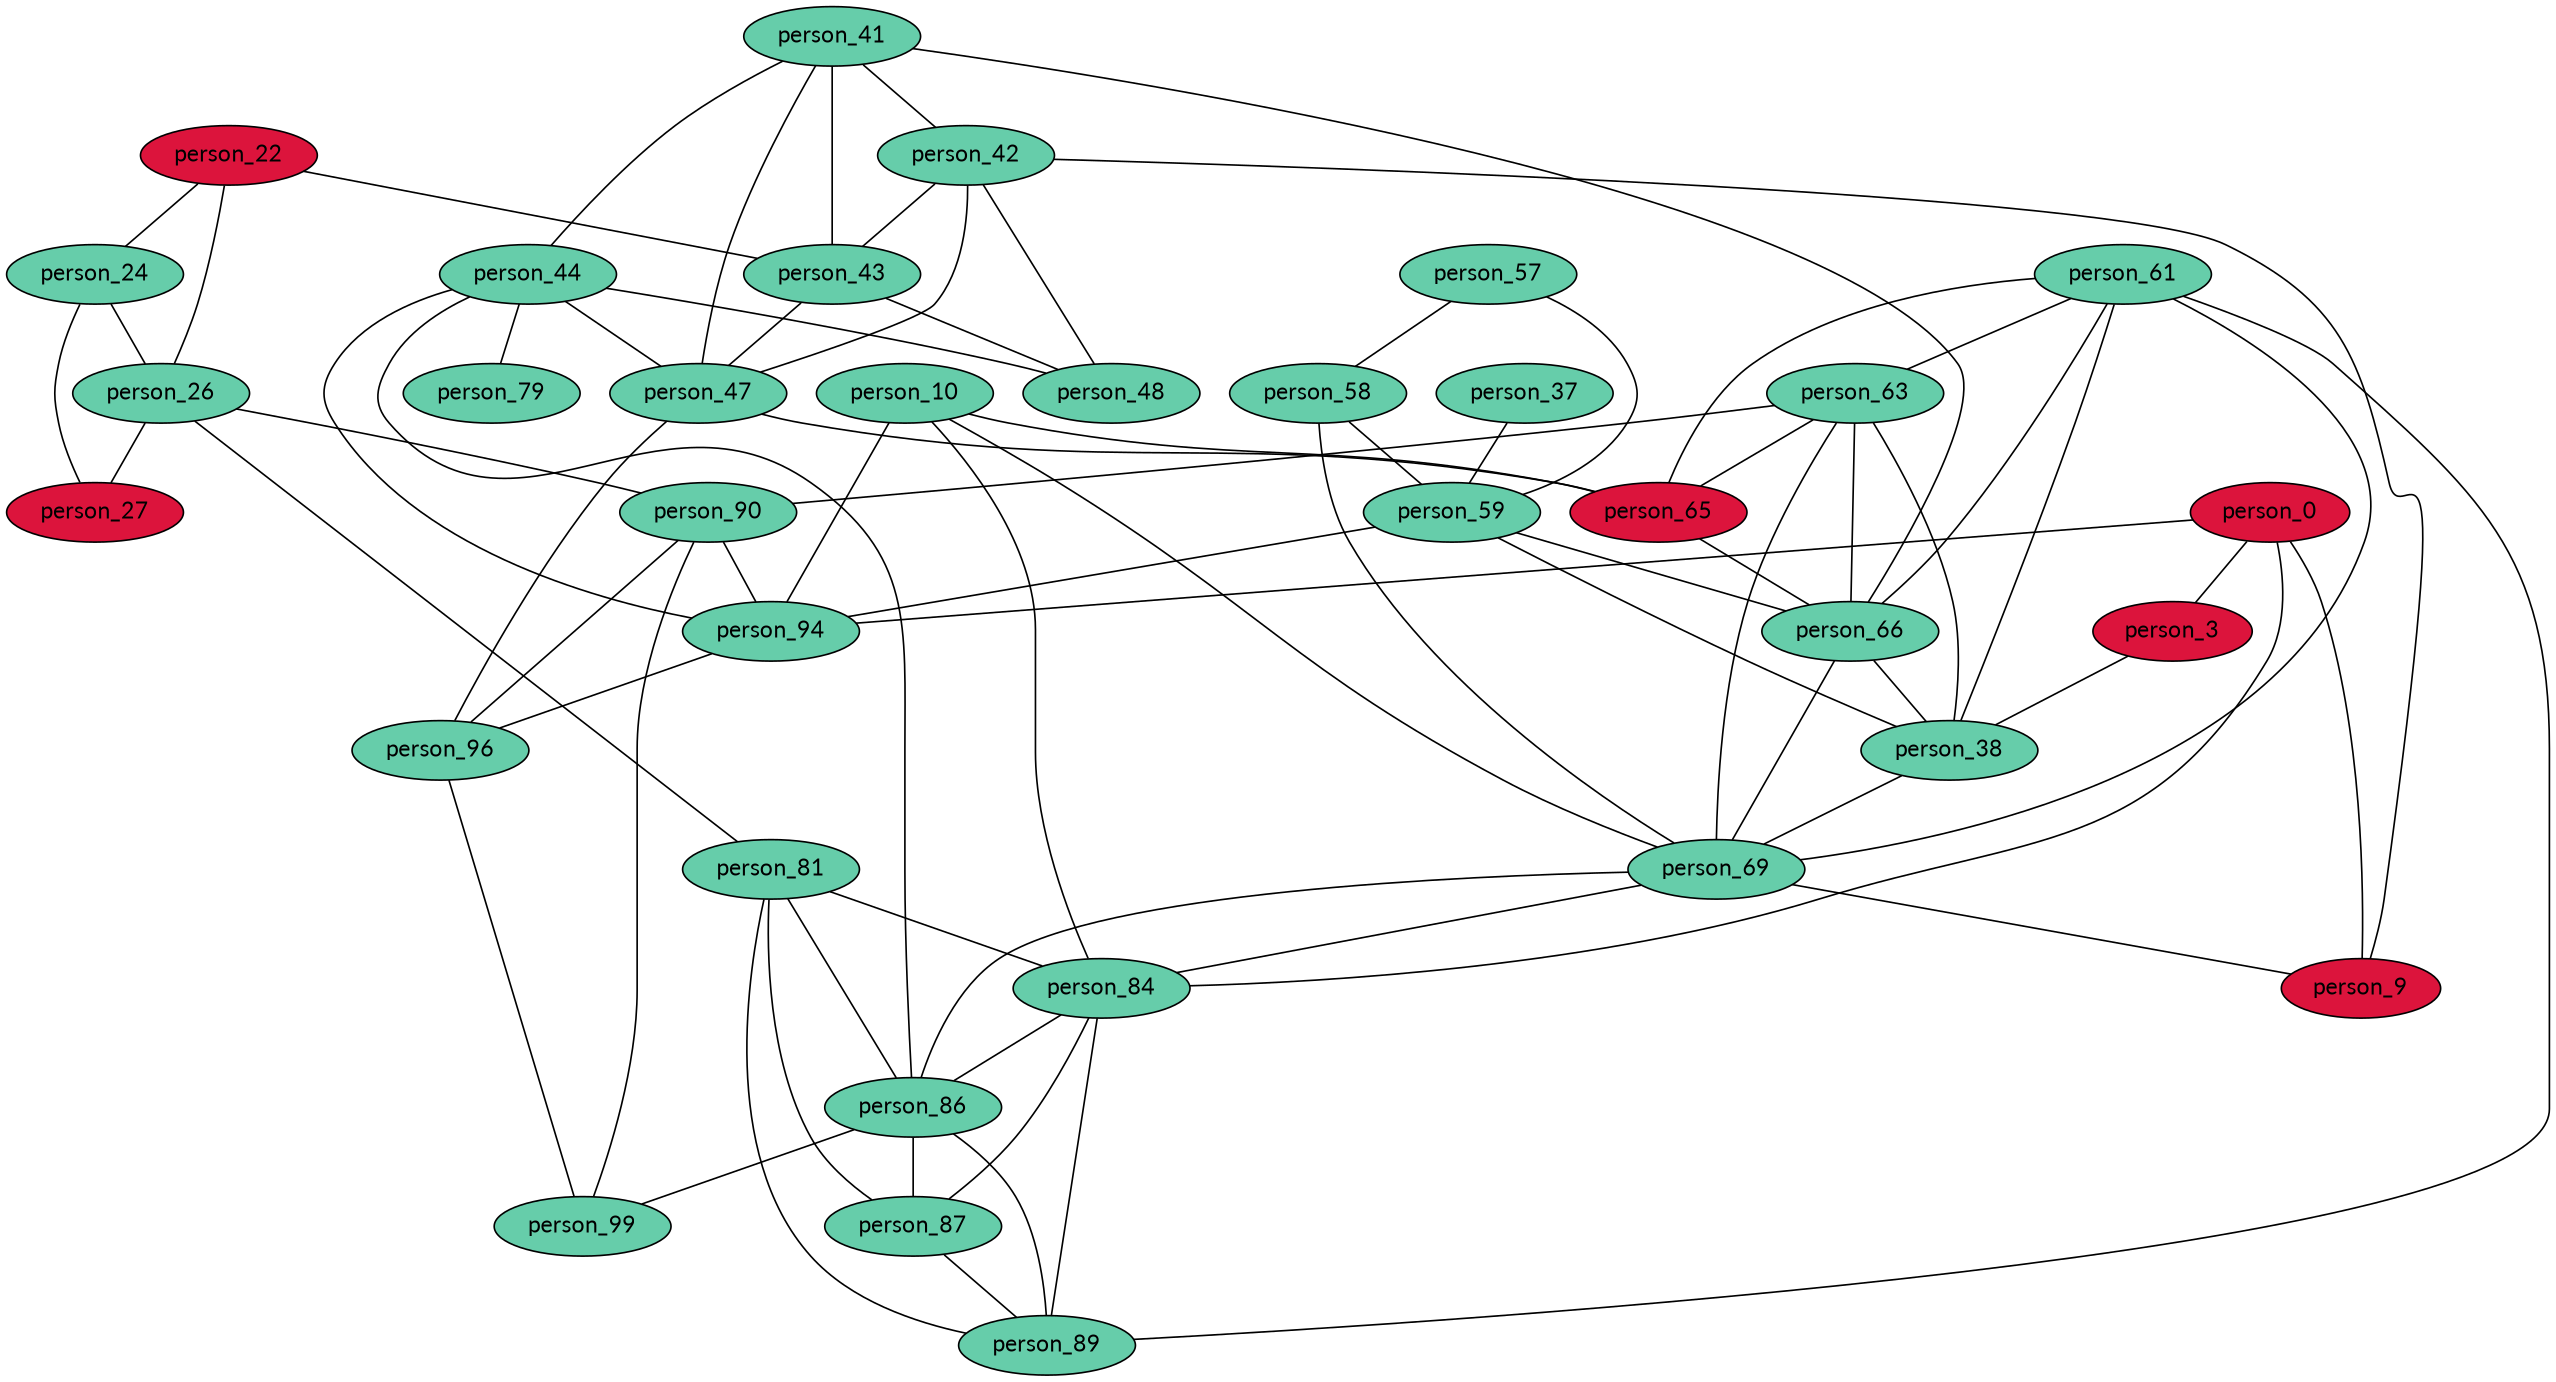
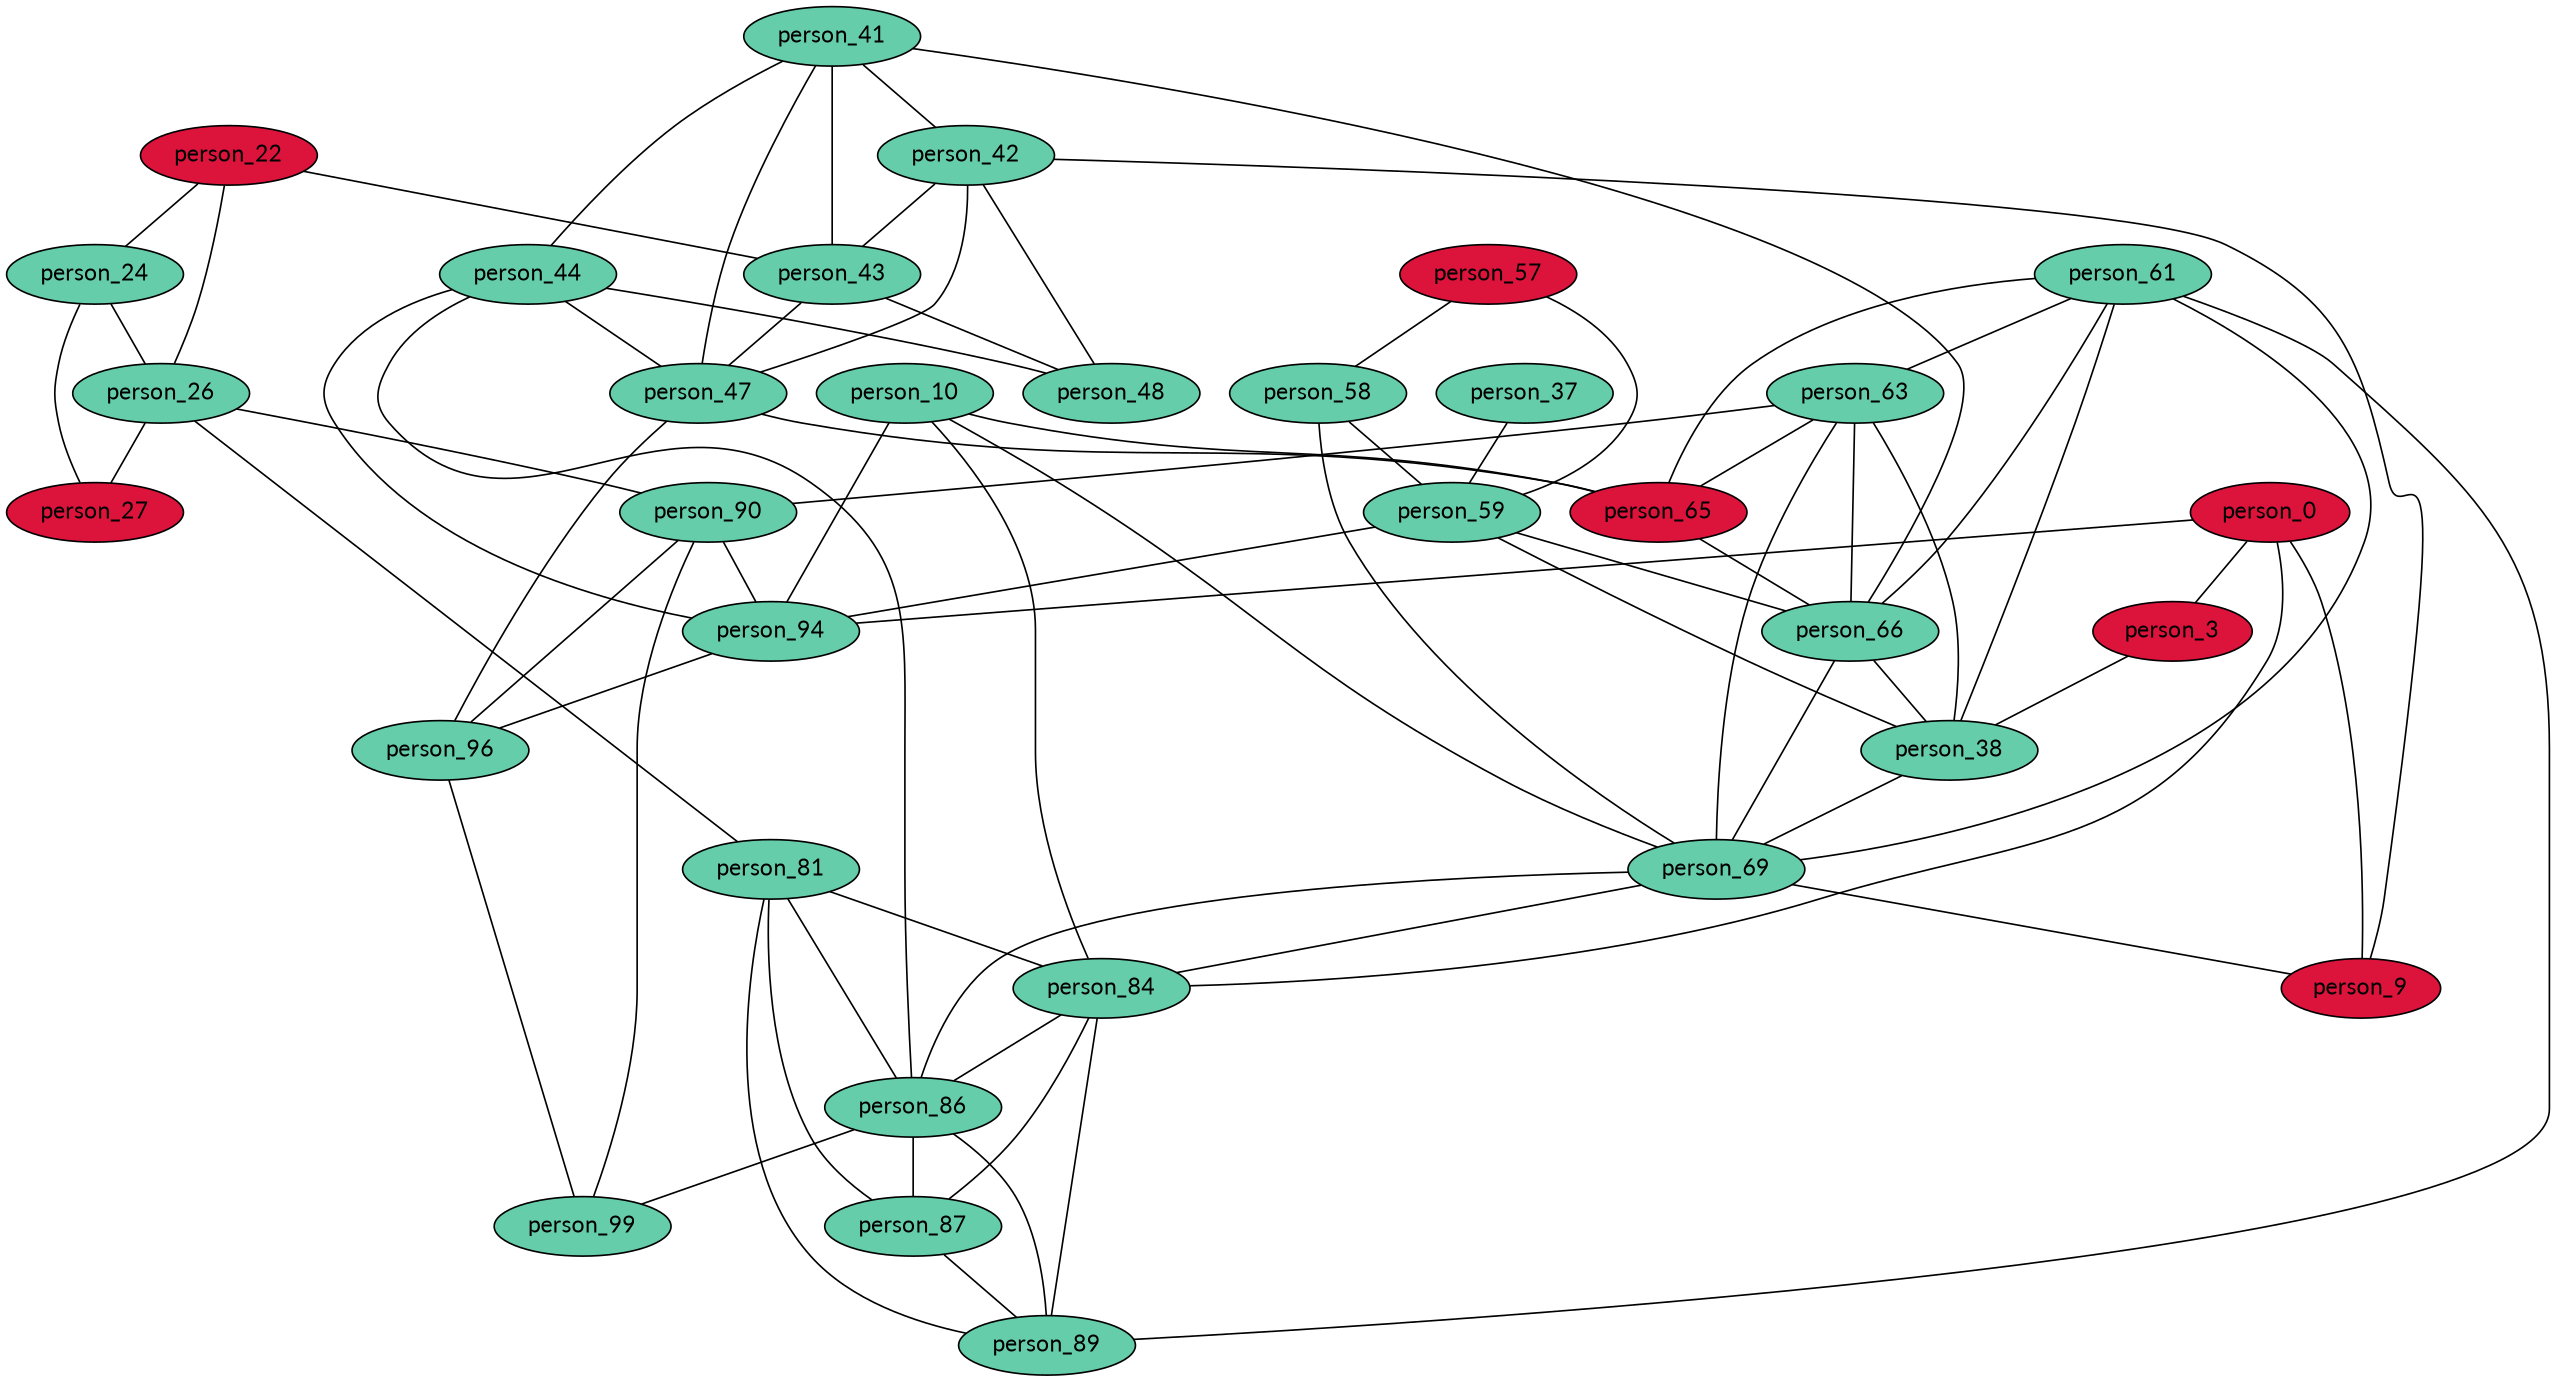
node "person_57": fillcolor aquamarine3 -> crimson
node "person_79": removed
